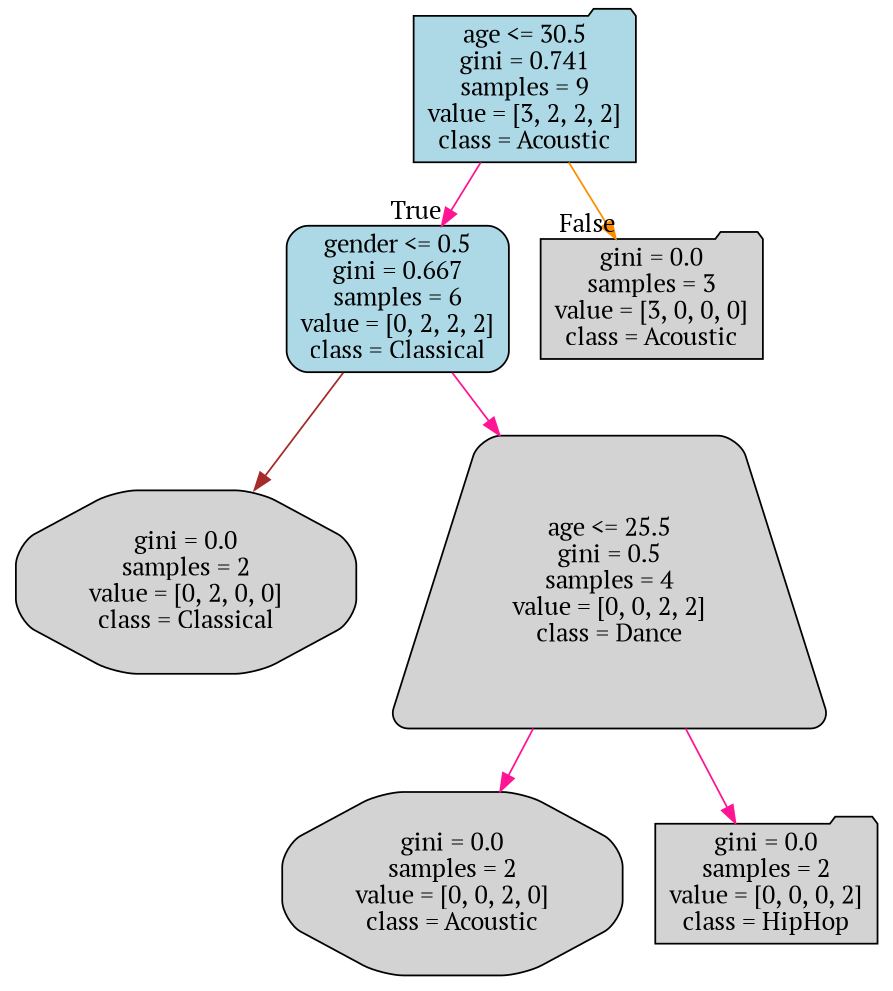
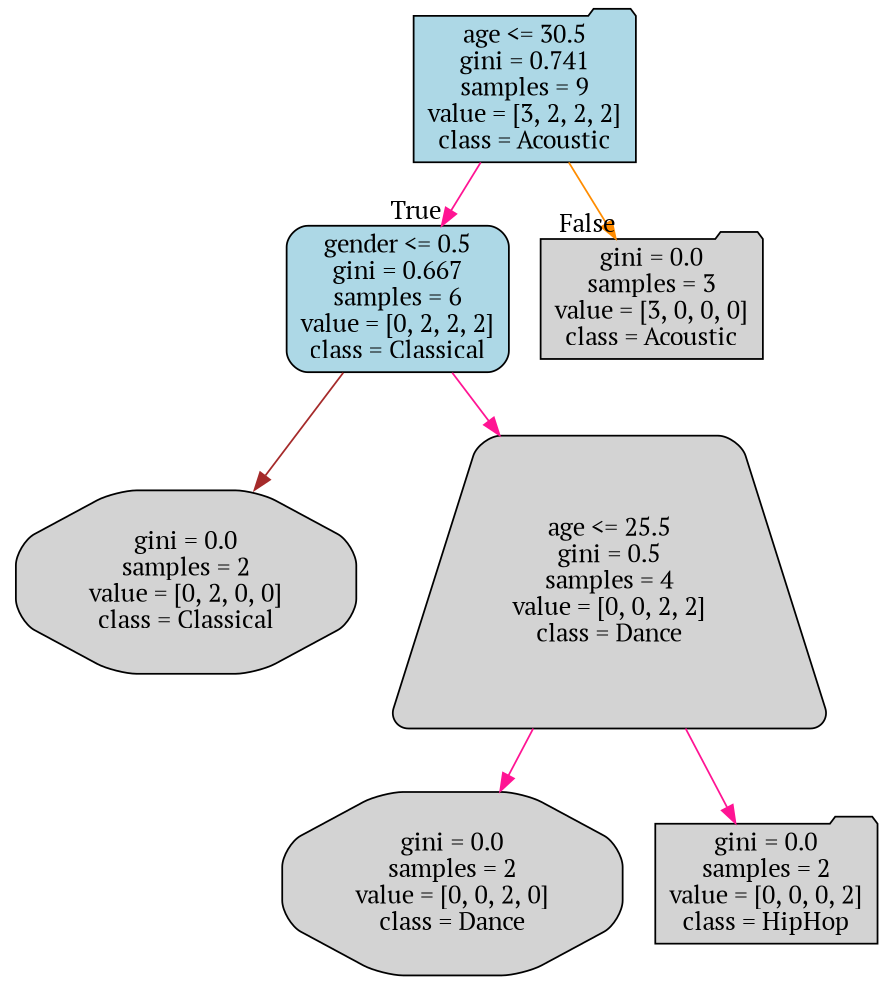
node "gini = 0.0 samples = 2 value = [0, 0, 2, 0] class = Acoustic": label "gini = 0.0 samples = 2 value = [0, 0, 2, 0] class = Acoustic" -> "gini = 0.0 samples = 2 value = [0, 0, 2, 0] class = Dance"
